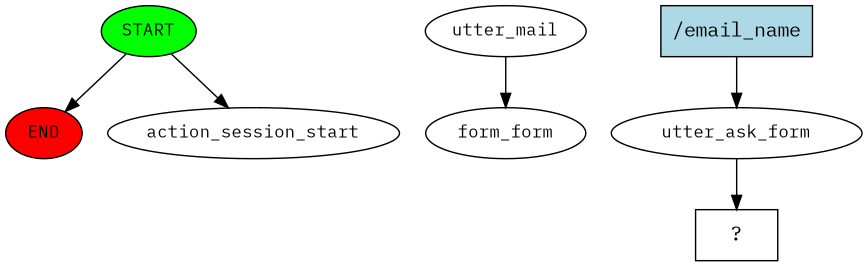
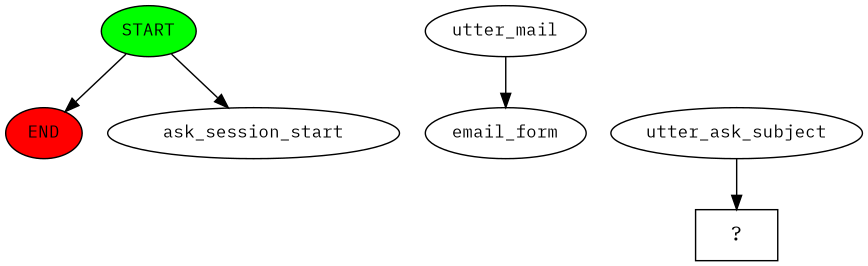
node "/email_name": removed
node "action_session_start": label "action_session_start" -> "ask_session_start"
node "form_form": label "form_form" -> "email_form"
node "utter_ask_form": label "utter_ask_form" -> "utter_ask_subject"
